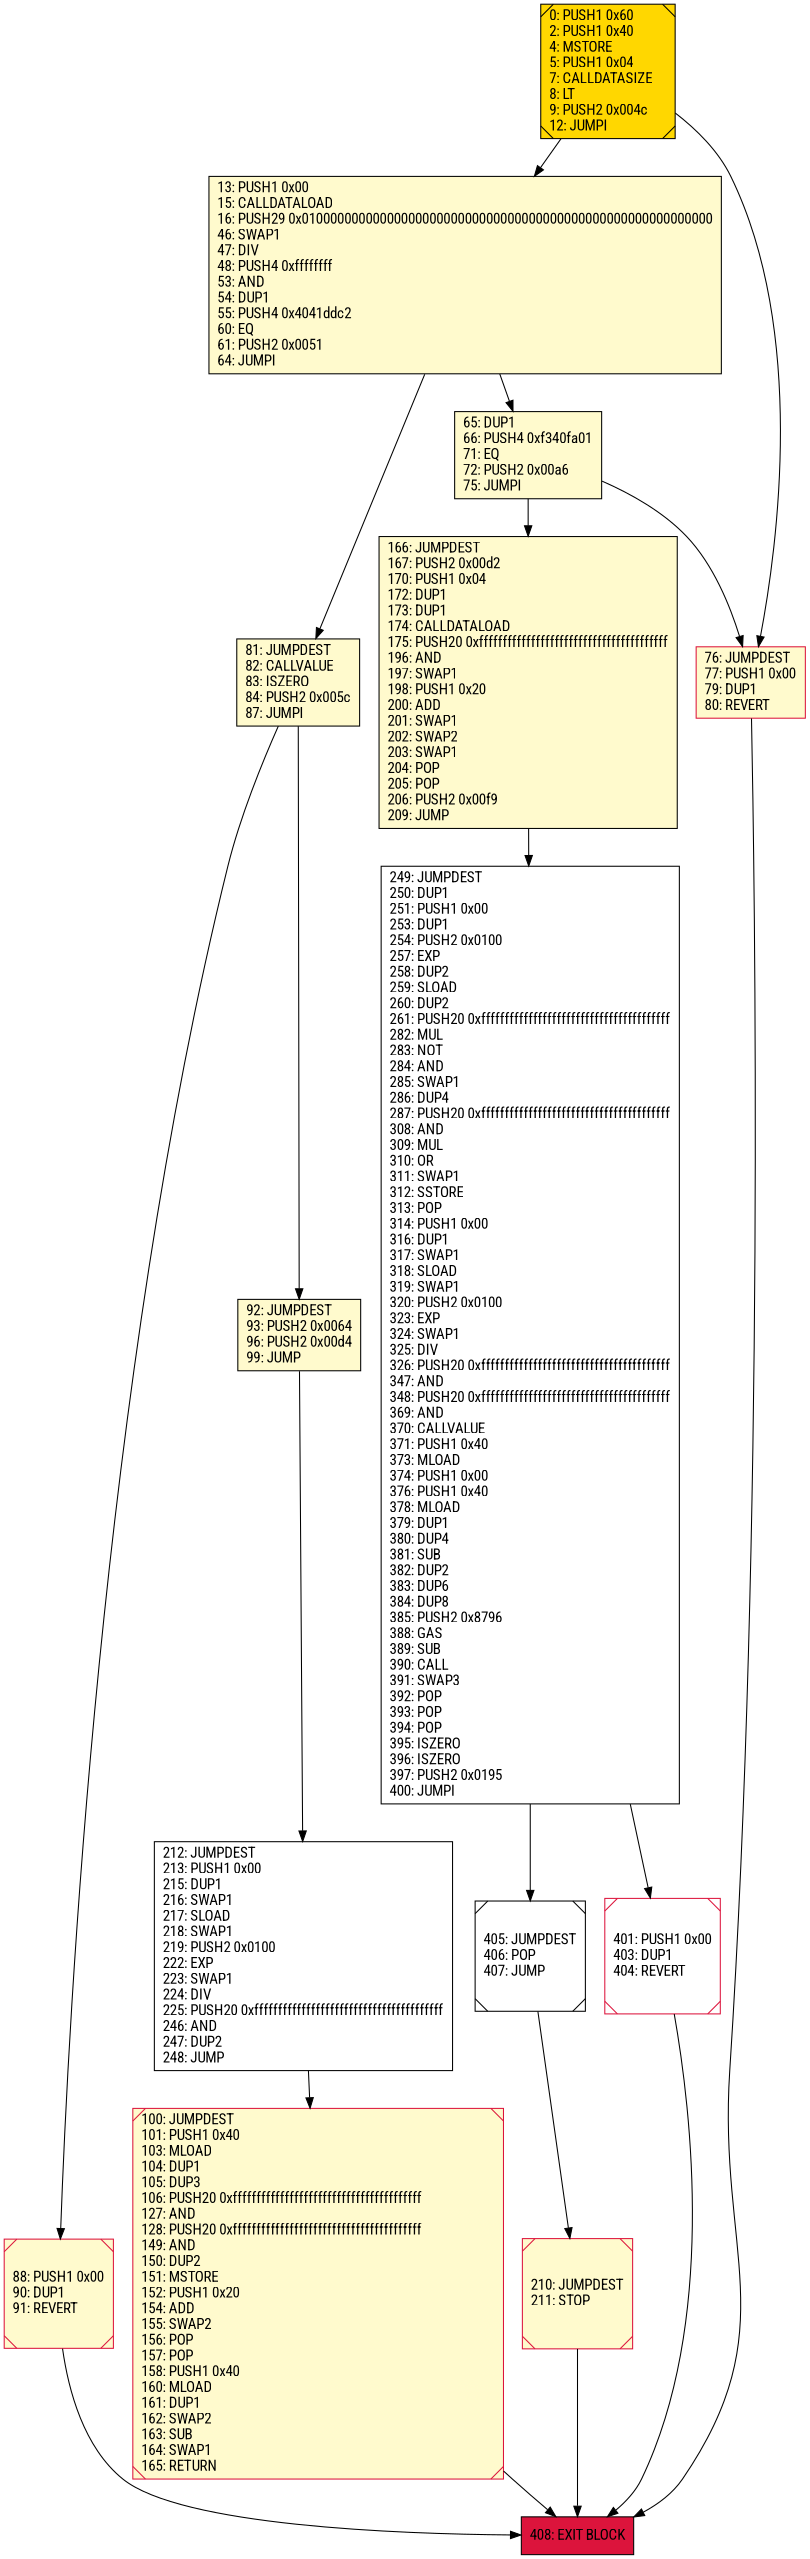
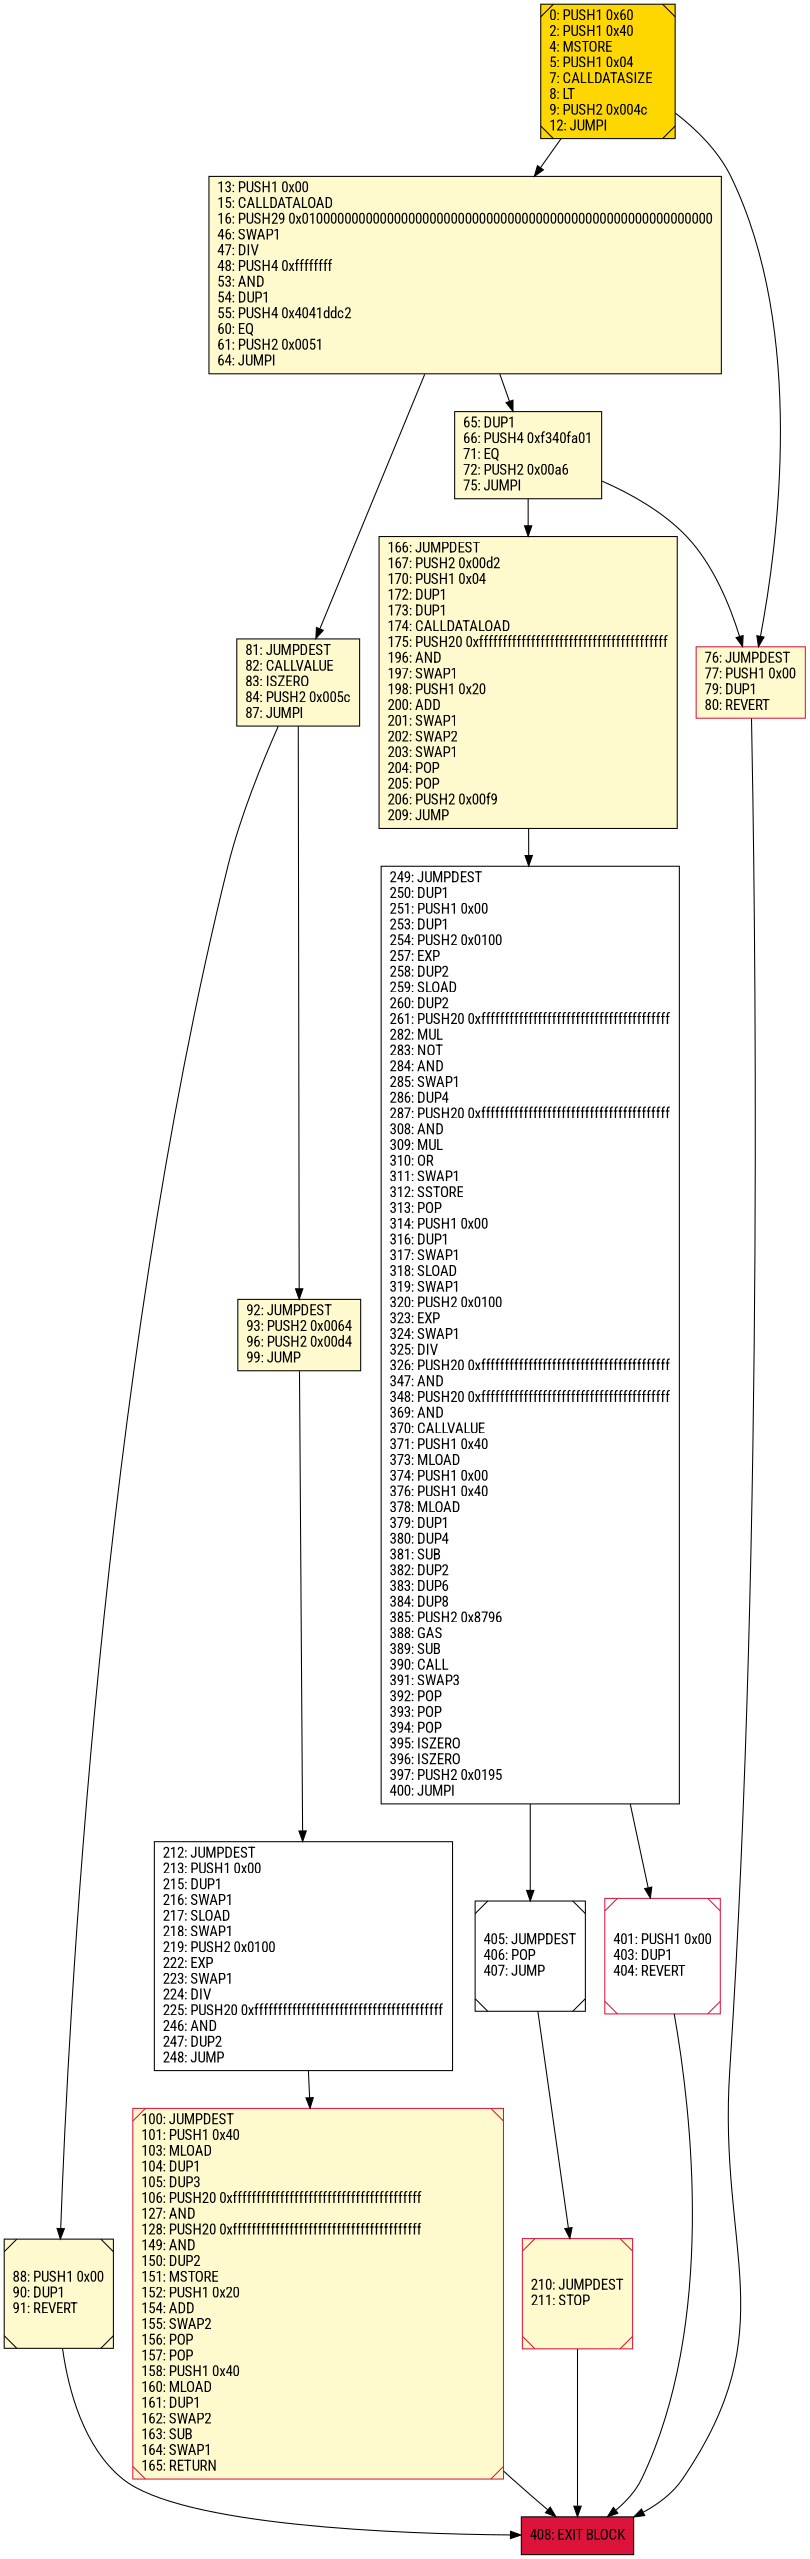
node "88: PUSH1 0x00 90: DUP1 91: REVERT": color crimson -> black
